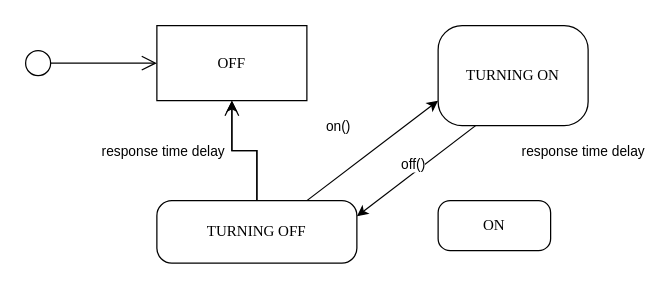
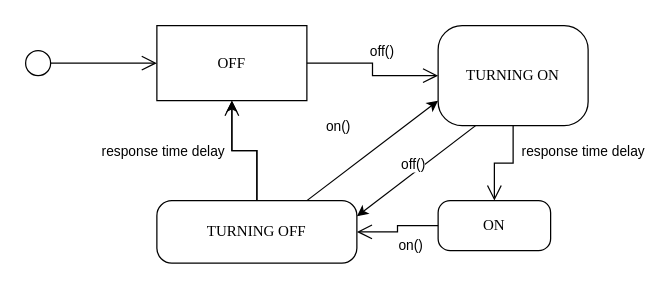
edge "OFF" -> "TURNING ON": added, label "off()"
edge "TURNING ON" -> "ON": added
edge "ON" -> "TURNING OFF": added, label "on()"
